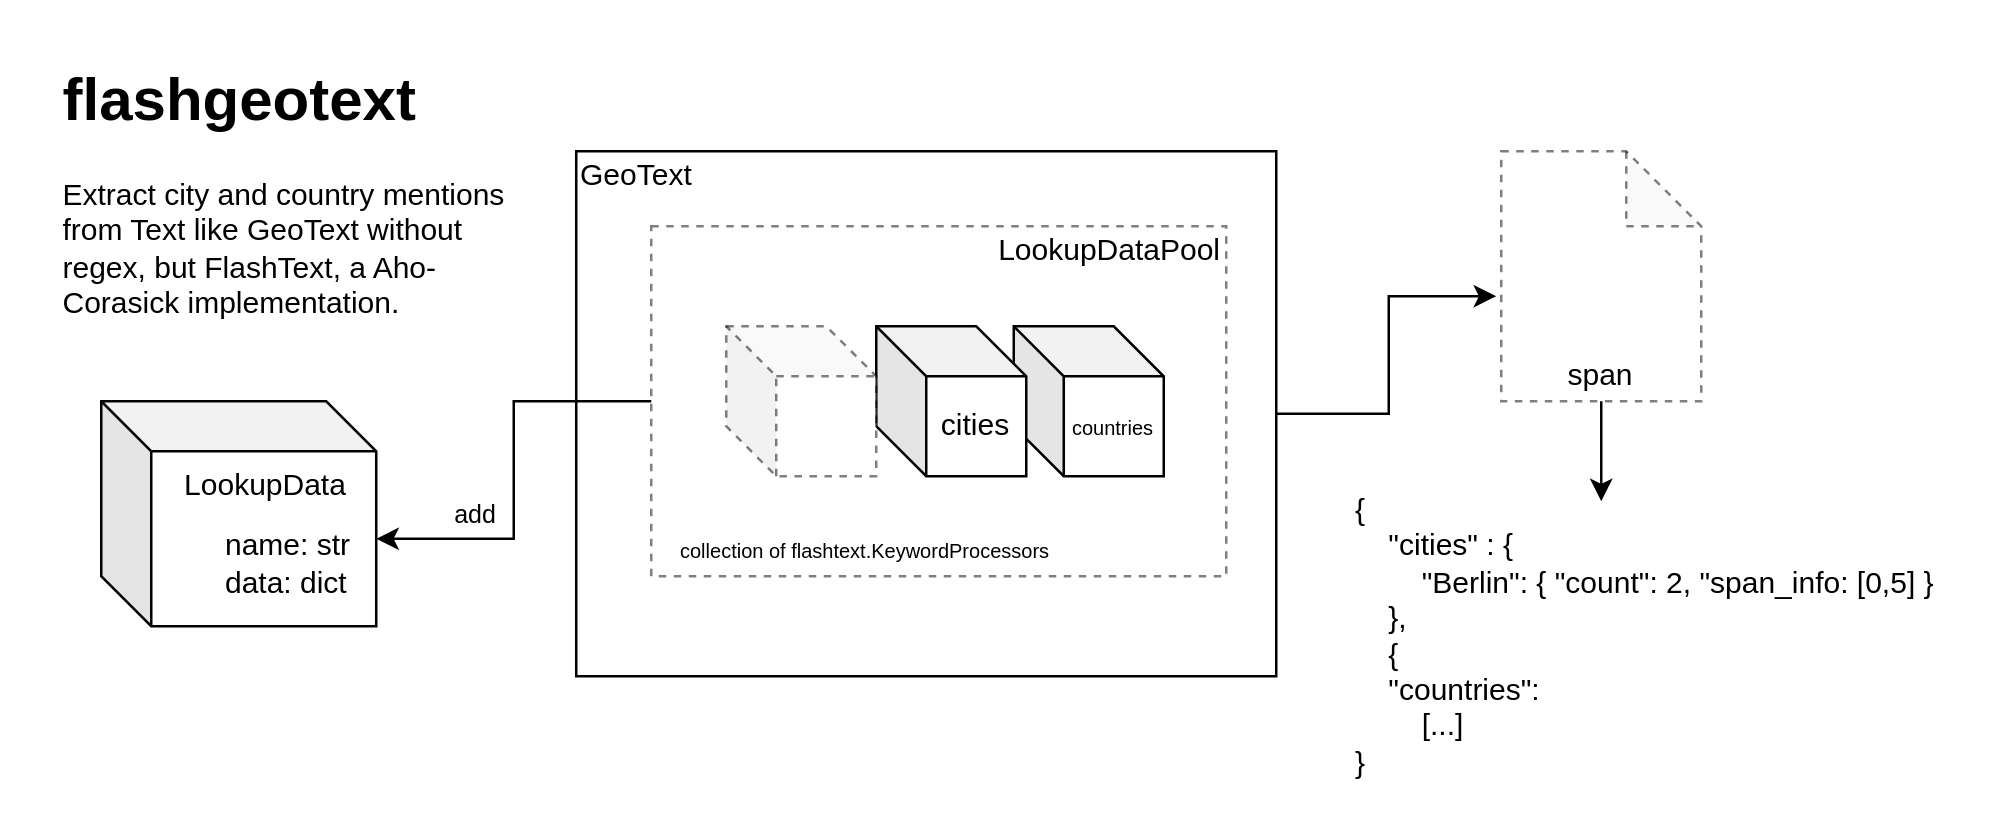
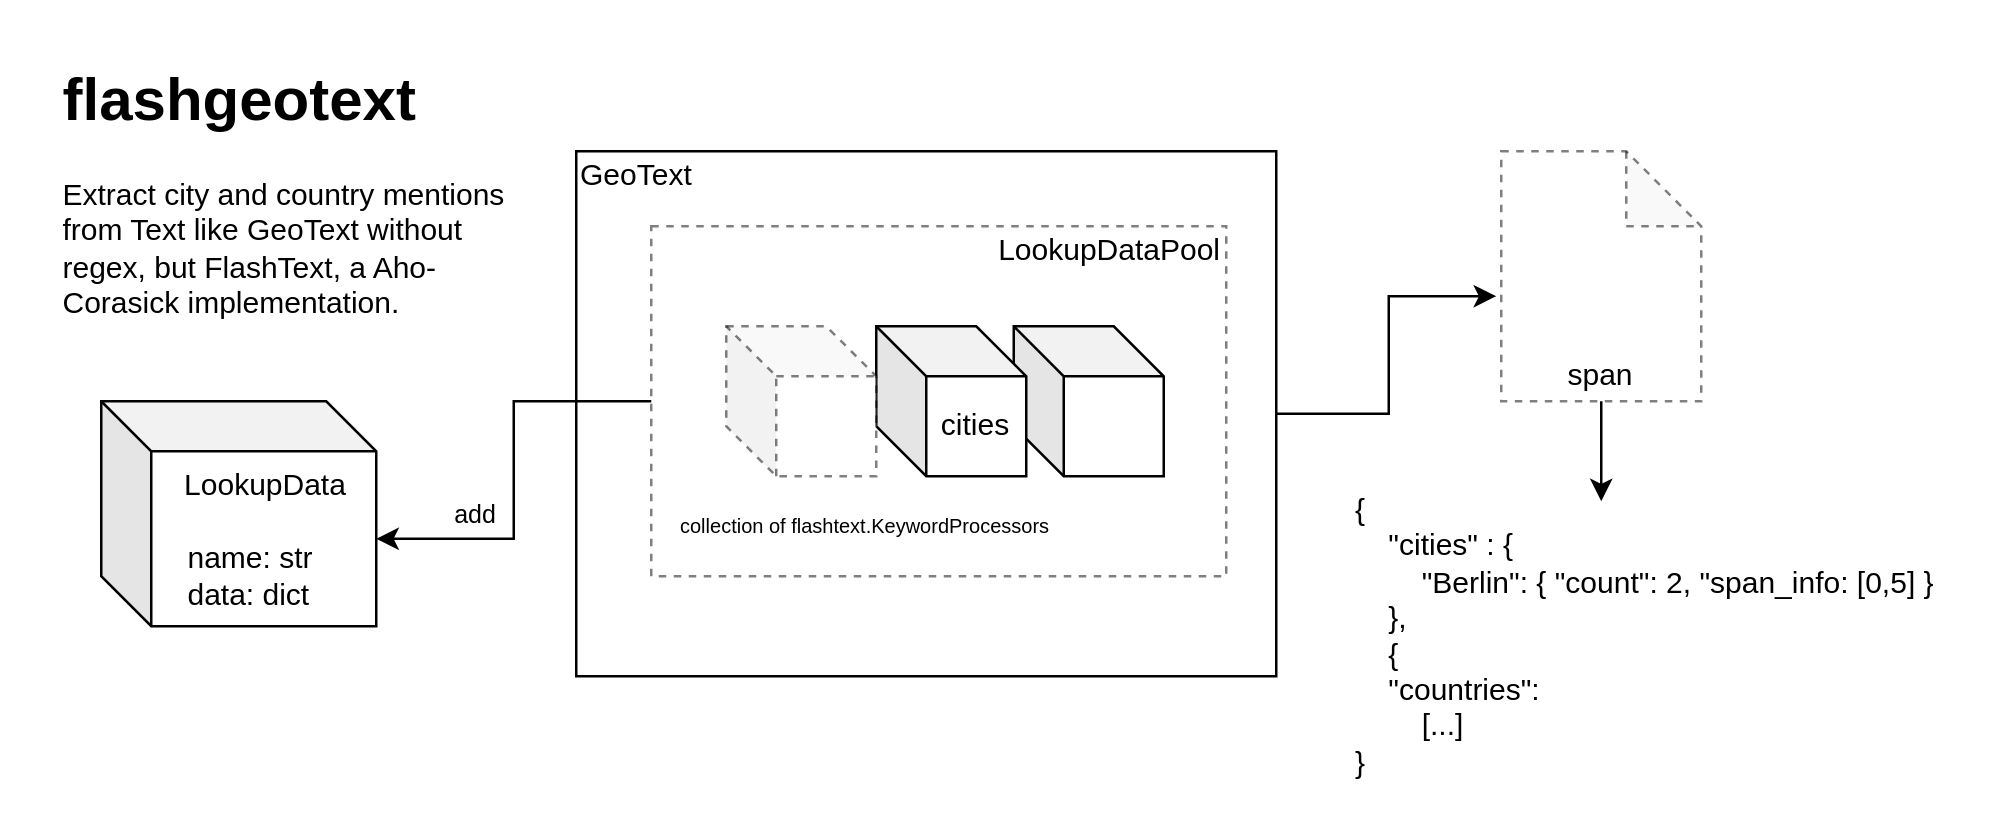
node "countries": removed
node "collection of flashtext.KeywordProcessors": moved (945, 551) -> (945, 526)
node "name: str data: dict": moved (289, 564) -> (251, 576)
